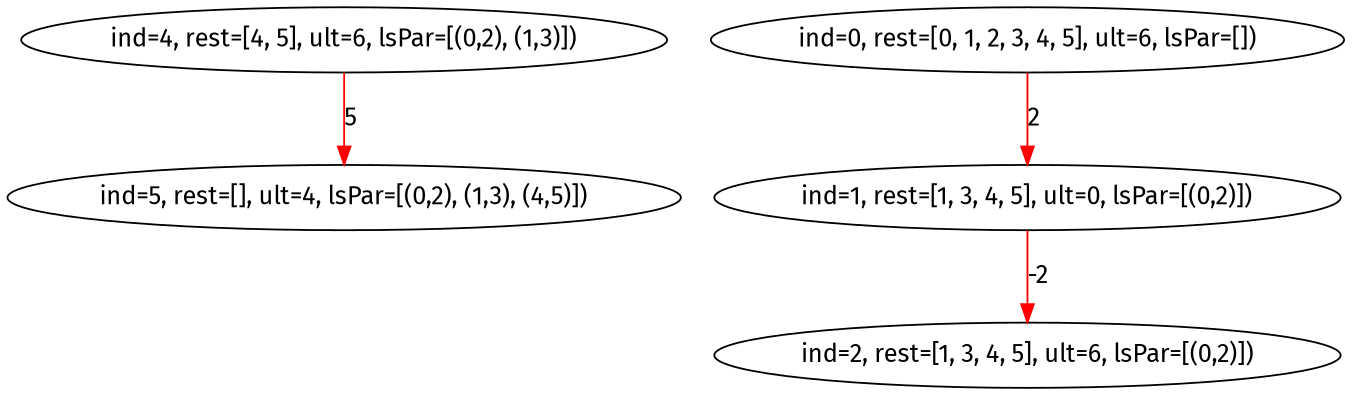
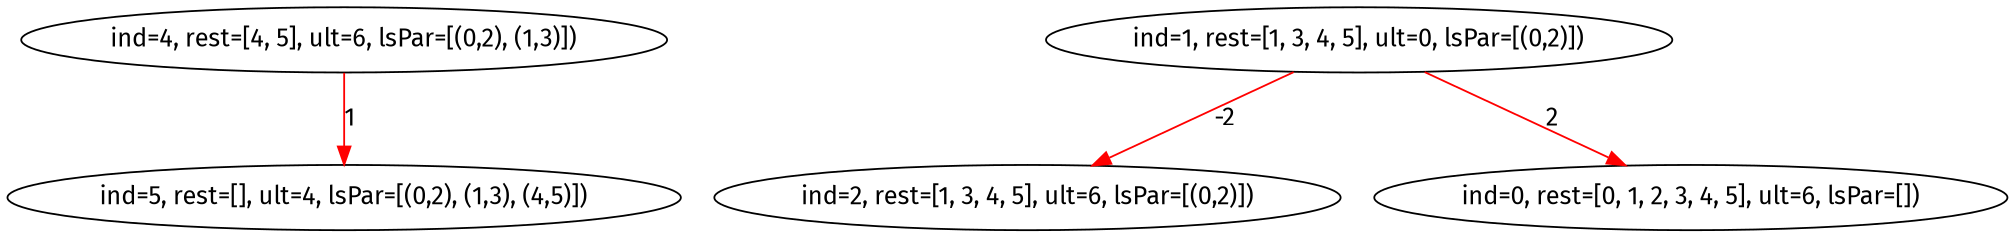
edge "ind=0, rest=[0, 1, 2, 3, 4, 5], ult=6, lsPar=[])" -> "ind=1, rest=[1, 3, 4, 5], ult=0, lsPar=[(0,2)])": reversed
edge "ind=4, rest=[4, 5], ult=6, lsPar=[(0,2), (1,3)])" -> "ind=5, rest=[], ult=4, lsPar=[(0,2), (1,3), (4,5)])": label "5" -> "1"
